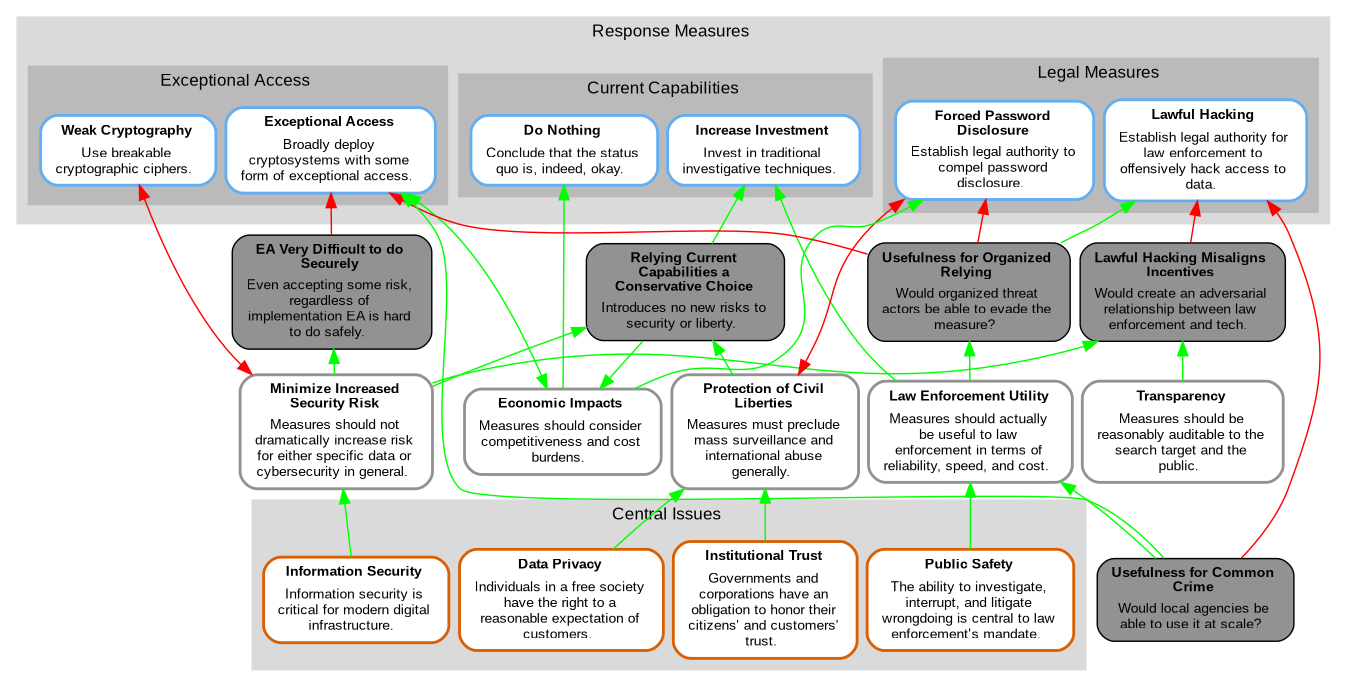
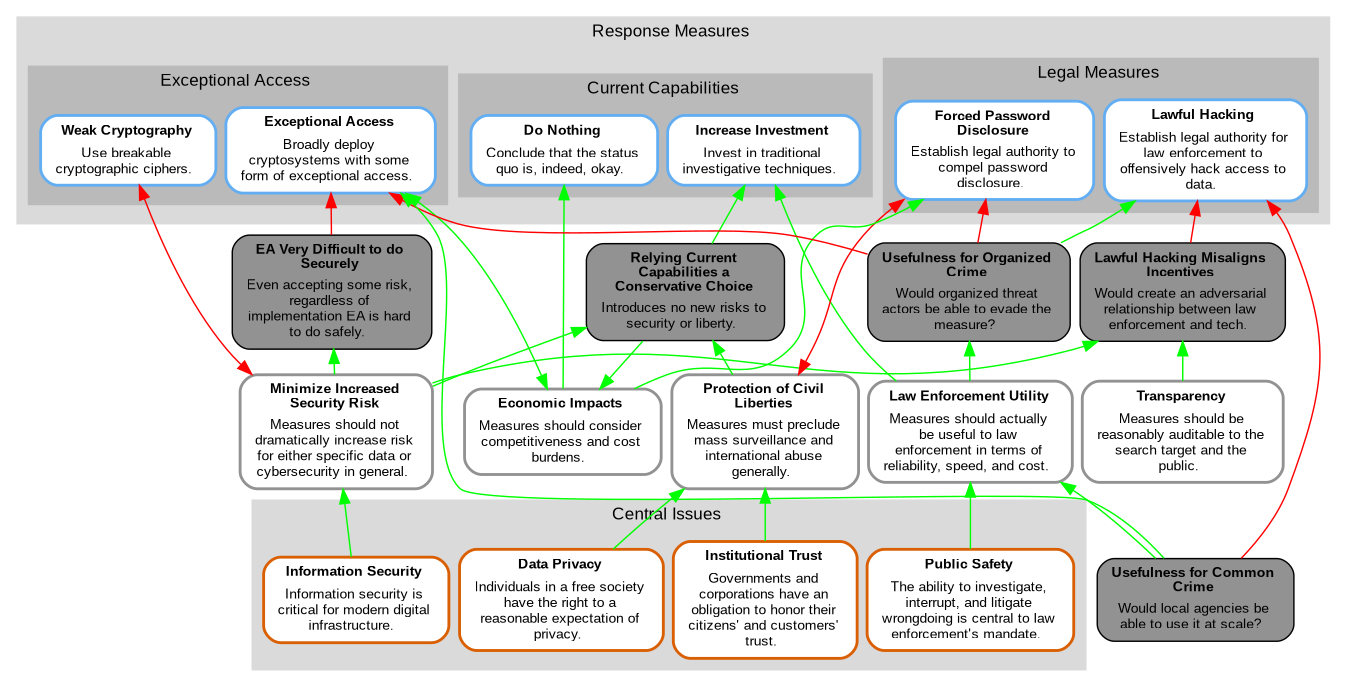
node "Usefulness for Organized": text "Relying" -> "Crime"
node "Data Privacy": text "customers." -> "privacy."
